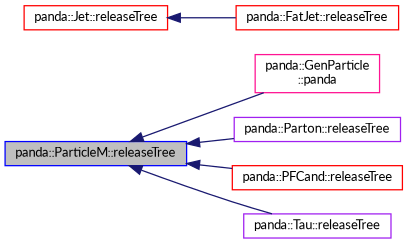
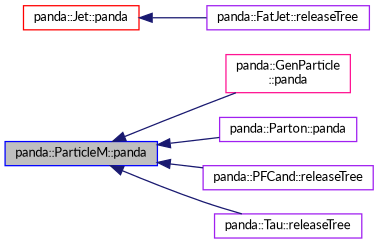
node "panda::Jet::releaseTree": label "panda::Jet::releaseTree" -> "panda::Jet::panda"
node "panda::FatJet::releaseTree": color red -> purple
node "panda::Parton::releaseTree": label "panda::Parton::releaseTree" -> "panda::Parton::panda"
node "panda::ParticleM::releaseTree": label "panda::ParticleM::releaseTree" -> "panda::ParticleM::panda"
node "panda::PFCand::releaseTree": color red -> purple
